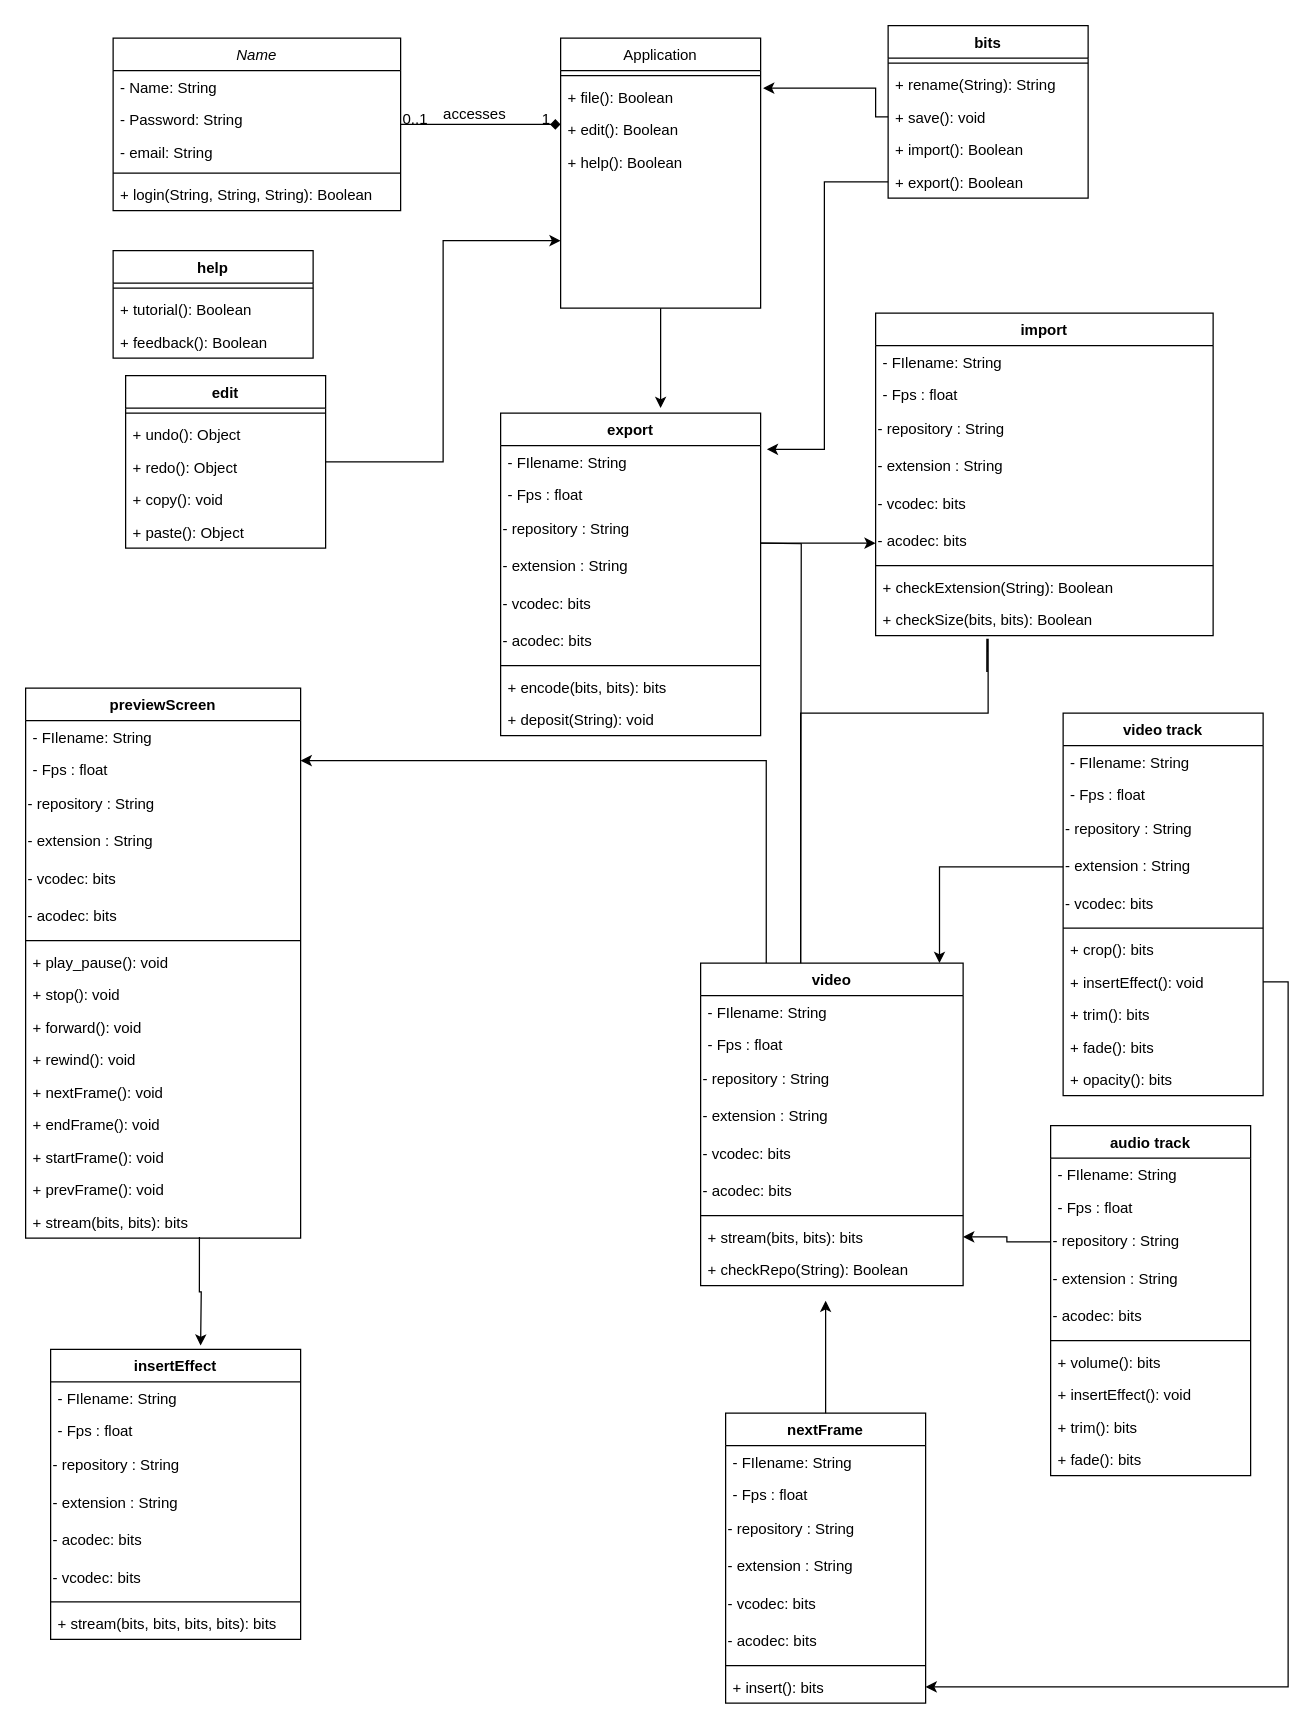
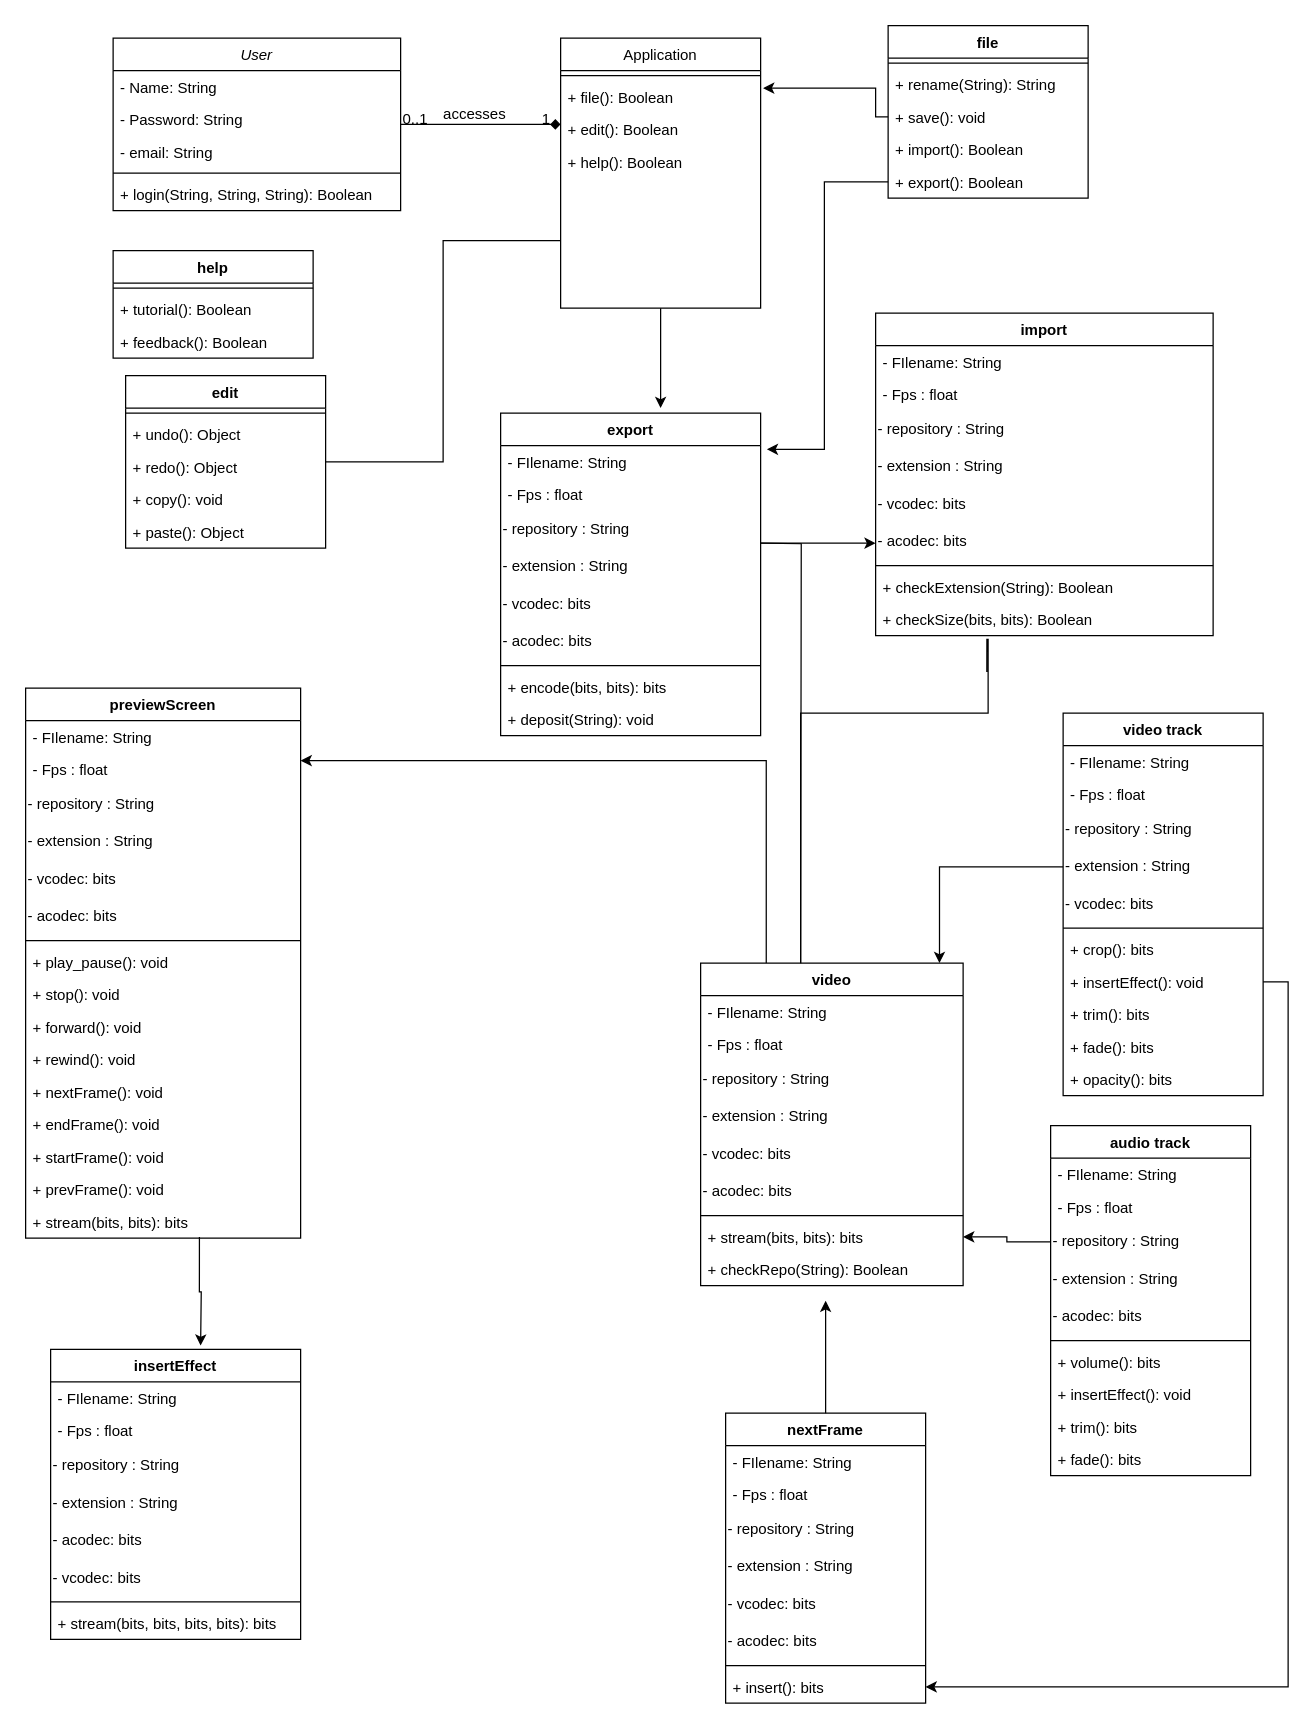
node "bits": label "bits" -> "file"
node "Name": label "Name" -> "User"
edge "edit" -> "Application": arrowhead classic -> none
